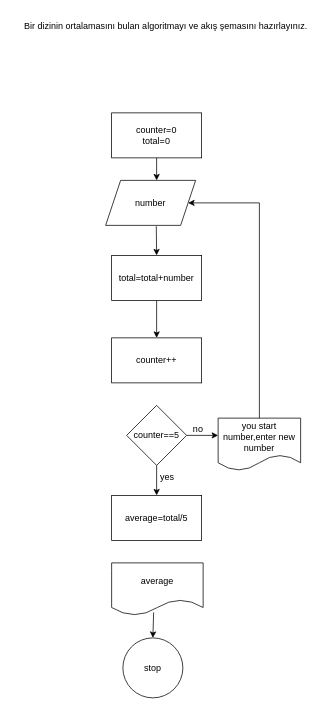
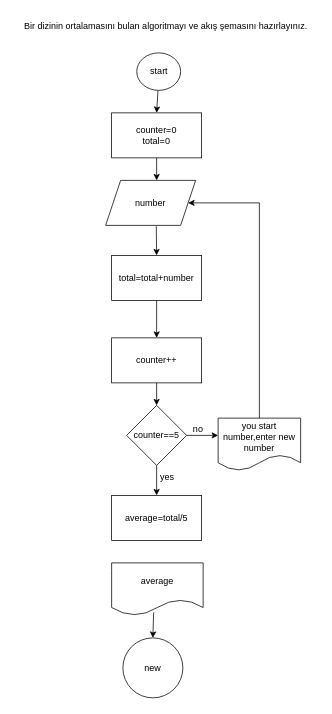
node "start": added
edge "start" -> "counter=0 total=0": added
edge "counter++" -> "counter==5": added
node "stop": label "stop" -> "new"
